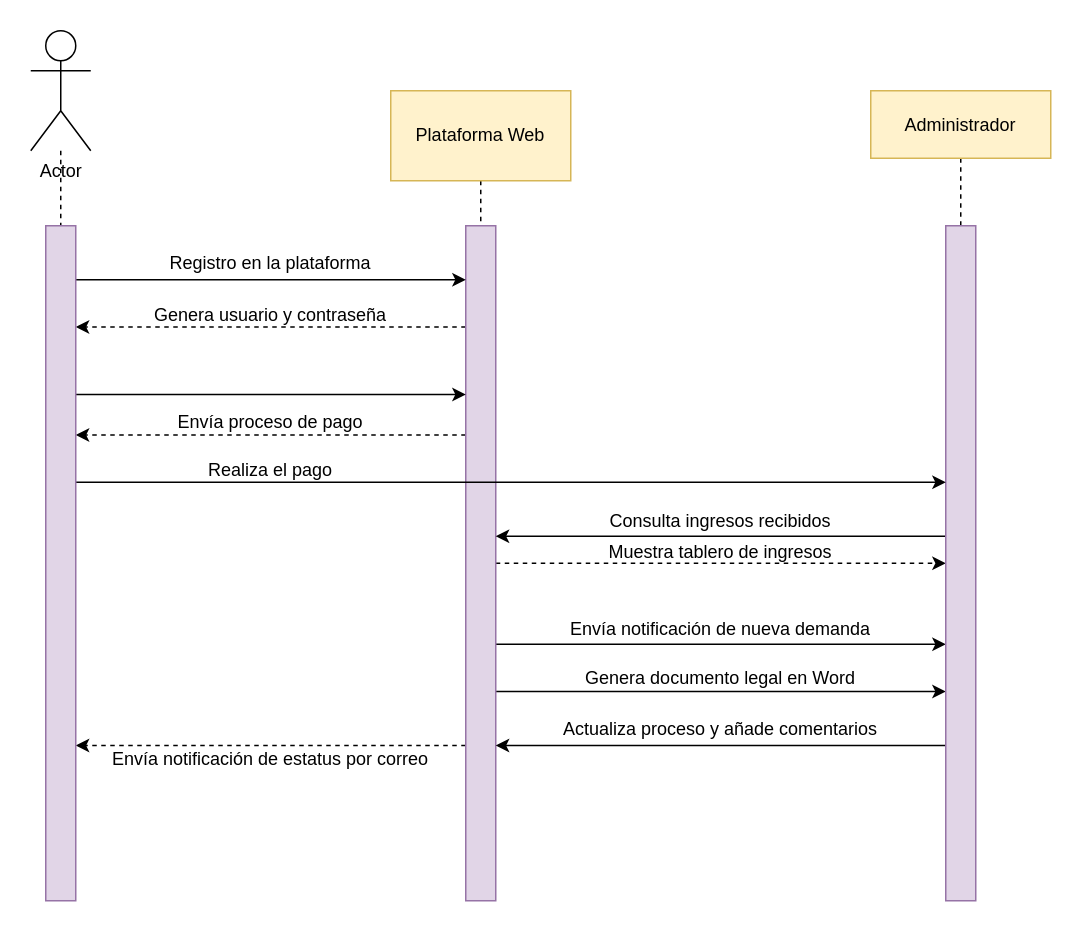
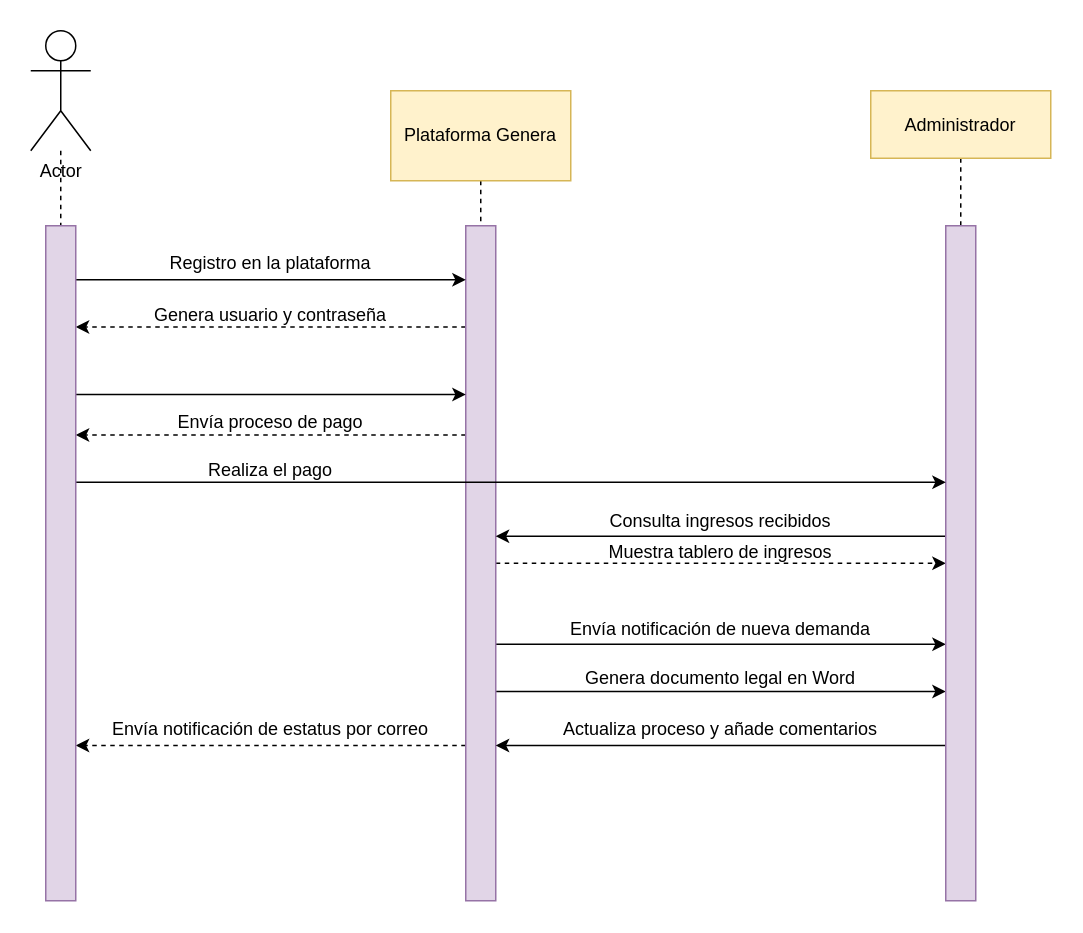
node "Plataforma Web": label "Plataforma Web" -> "Plataforma Genera"
node "Envía notificación de estatus por correo": moved (271, 760) -> (271, 730)
